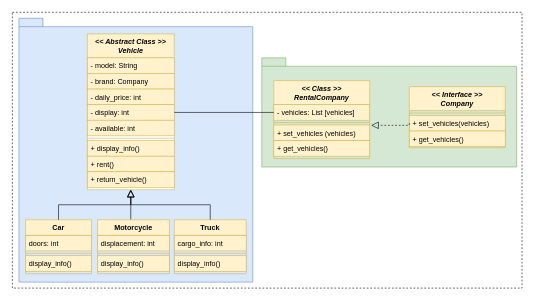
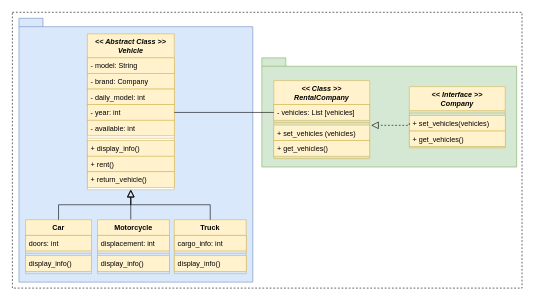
node "- daily_price: int": label "- daily_price: int" -> "- daily_model: int"
node "- display: int": label "- display: int" -> "- year: int"
